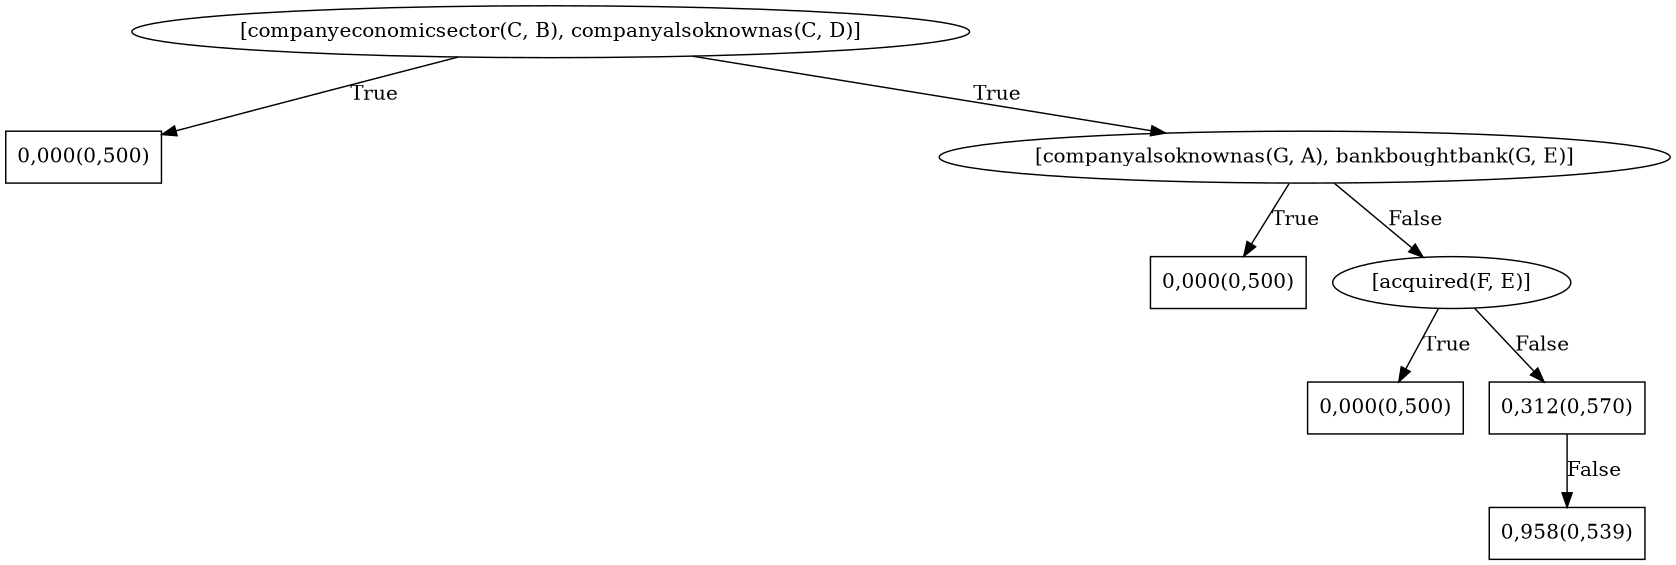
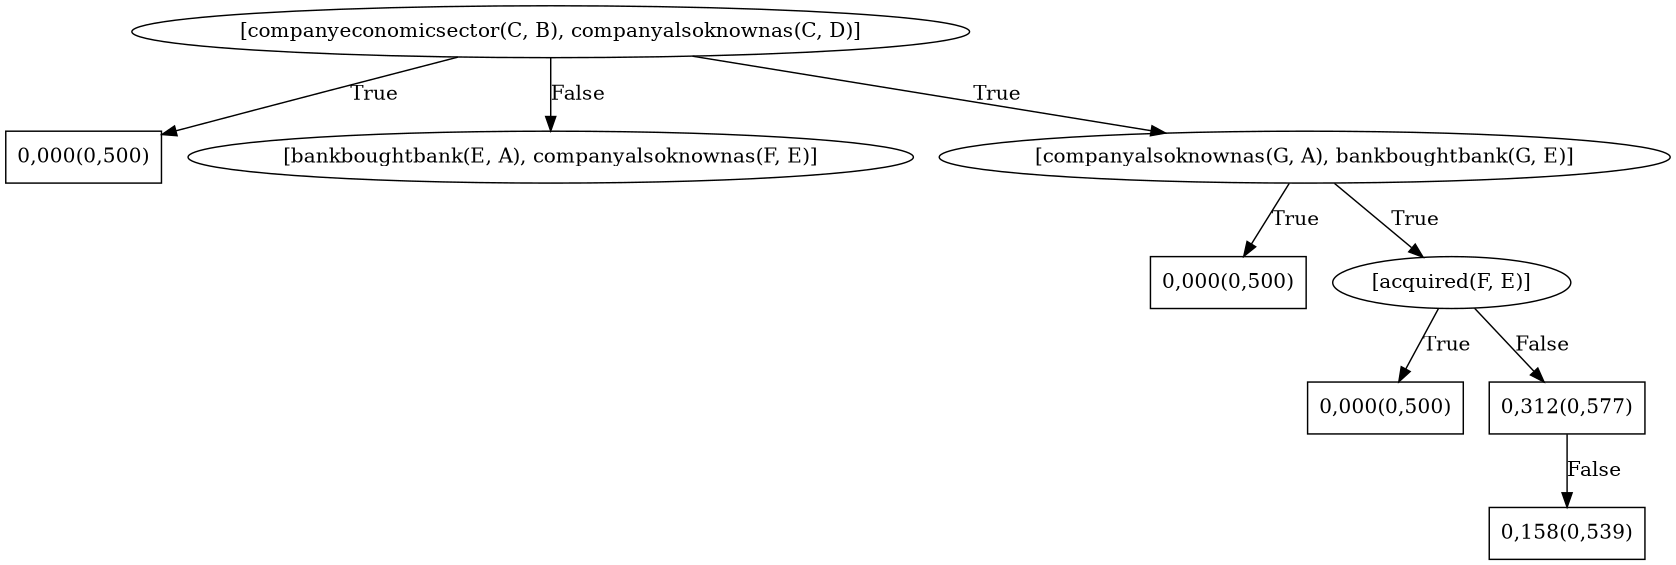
node "[bankboughtbank(E, A), companyalsoknownas(F, E)]": added
edge "[companyalsoknownas(G, A), bankboughtbank(G, E)]" -> "[acquired(F, E)]": label "False" -> "True"
node "0,312(0,570)": label "0,312(0,570)" -> "0,312(0,577)"
node "0,958(0,539)": label "0,958(0,539)" -> "0,158(0,539)"
